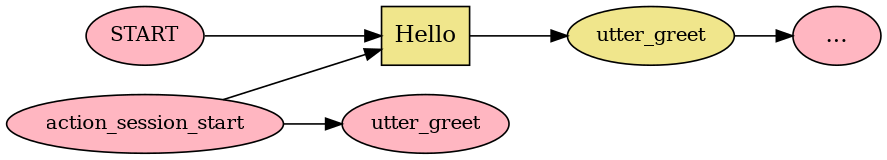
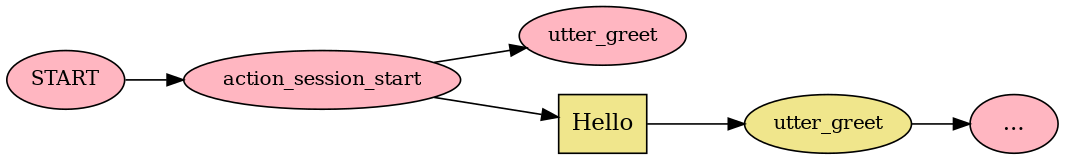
edge "START" -> "Hello": now "START" -> "action_session_start"
